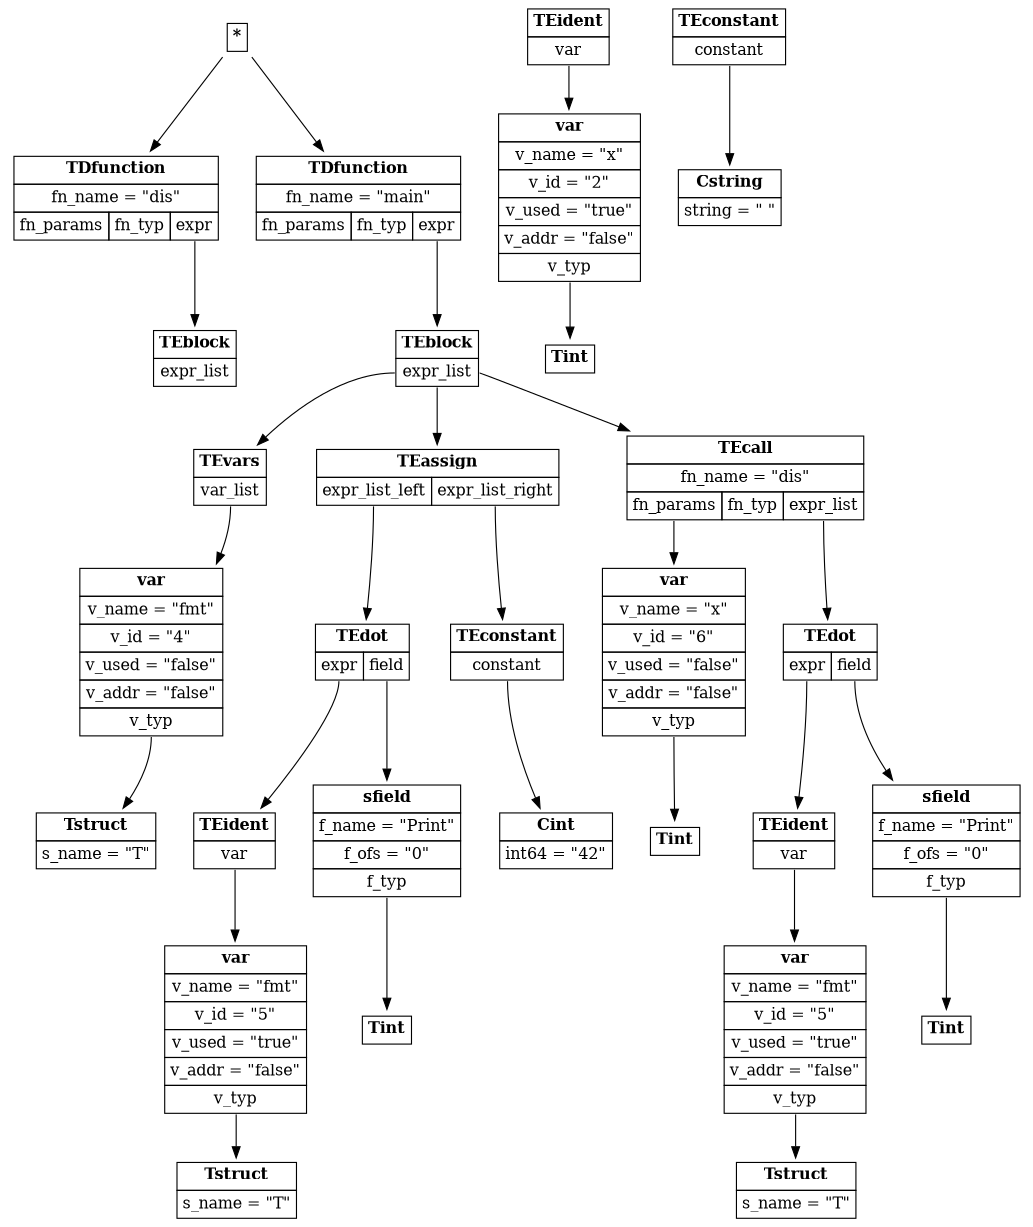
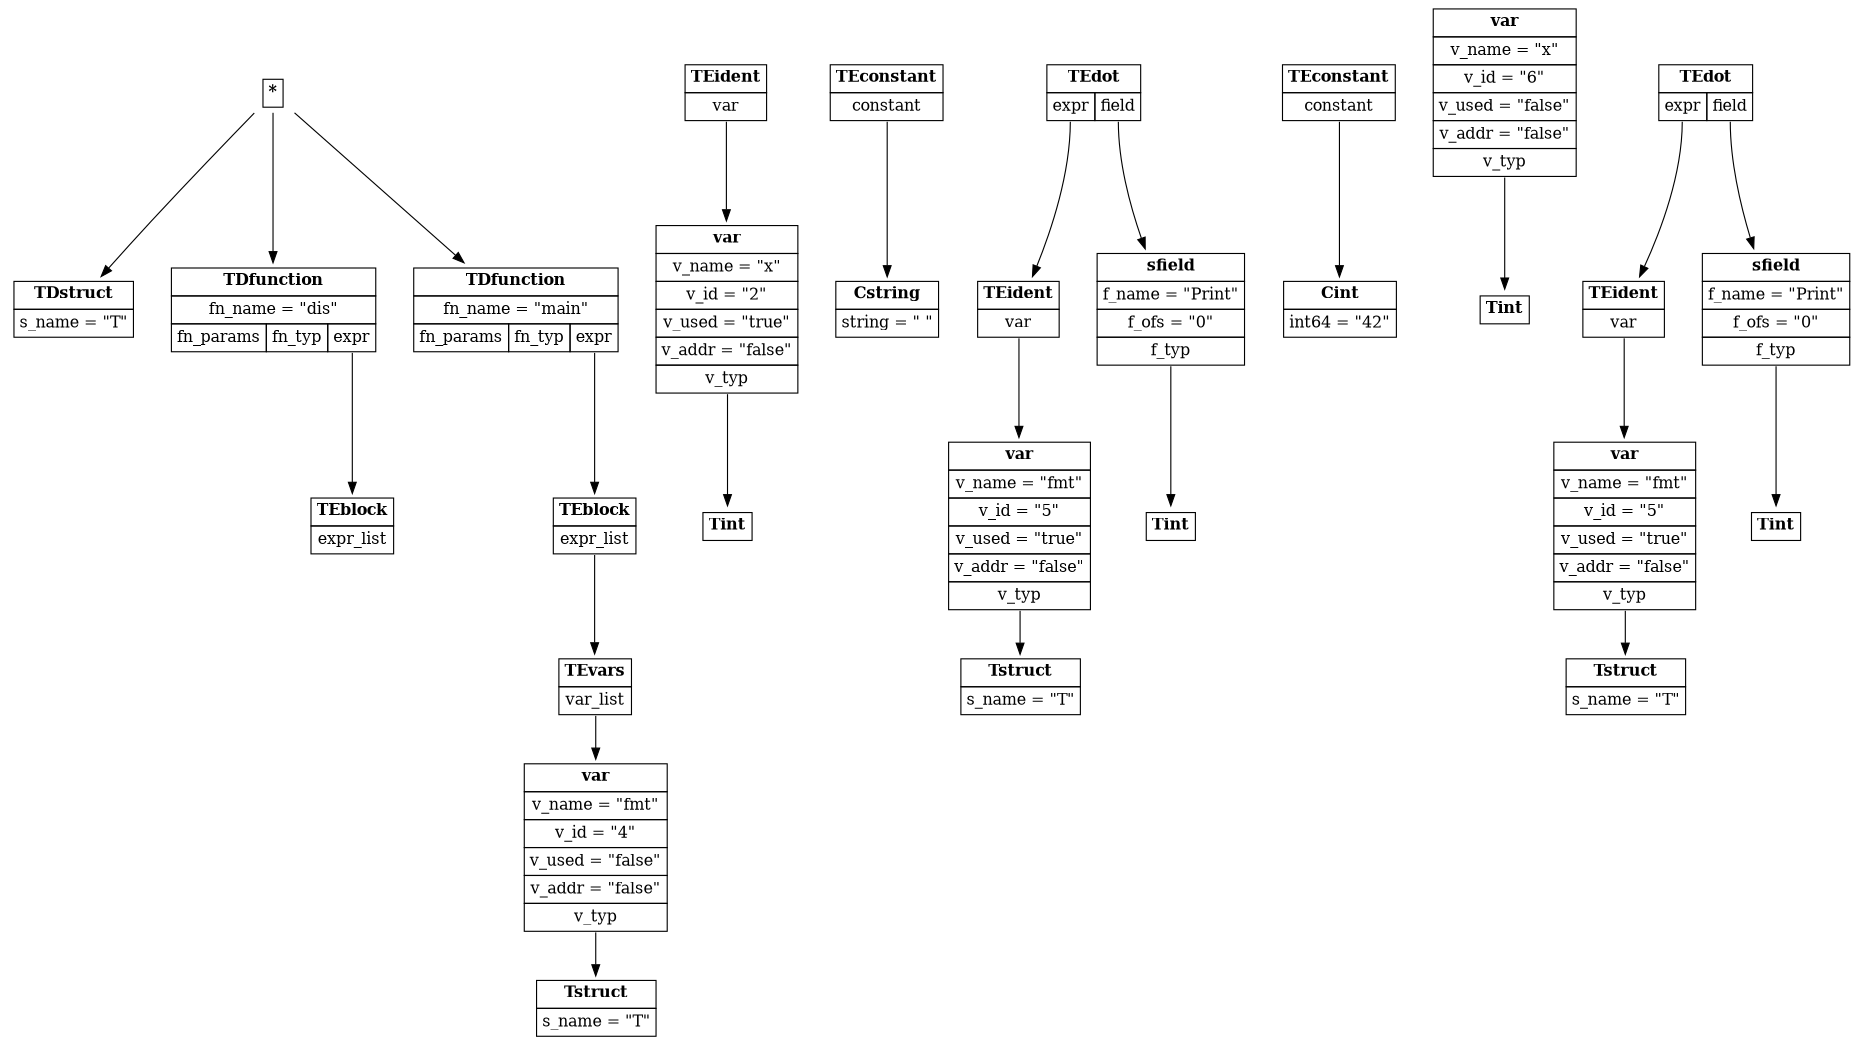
node "TDstruct": added
node "TEassign": removed
node "TEcall": removed
